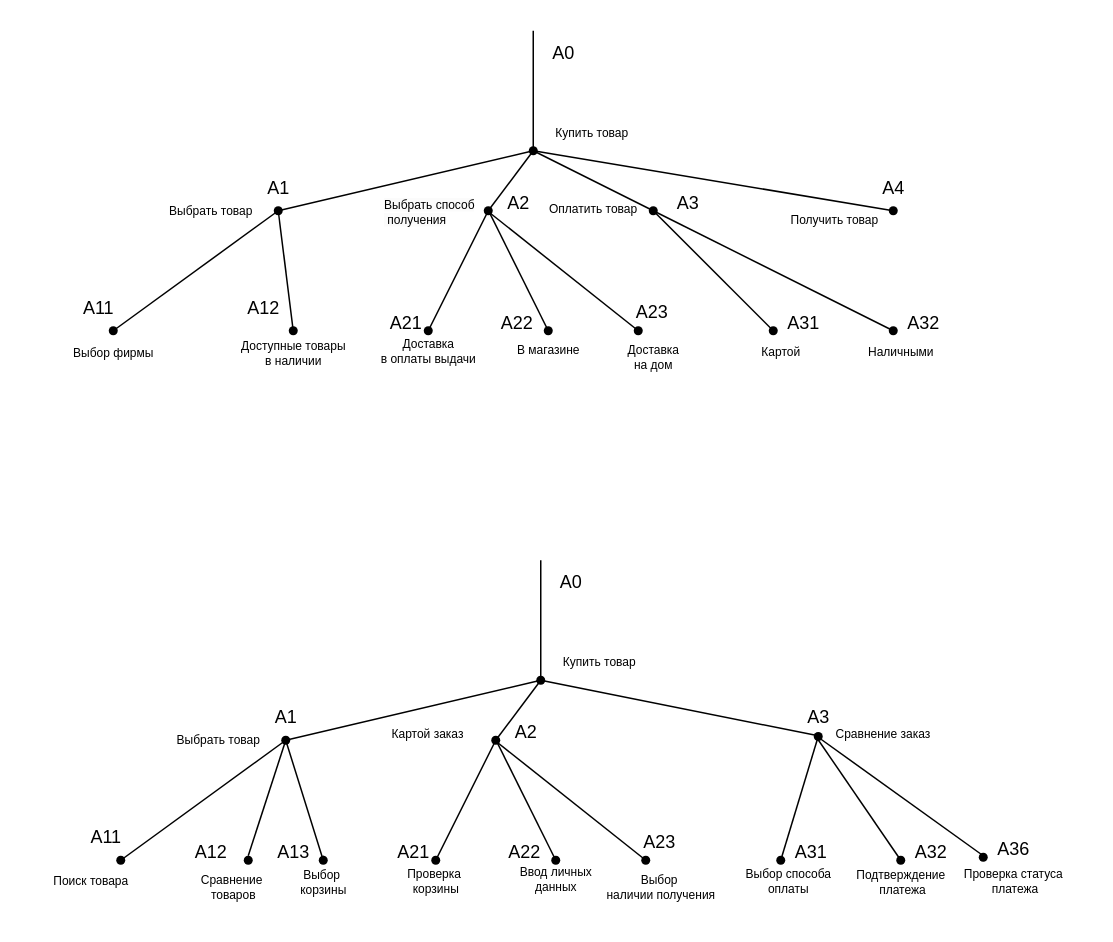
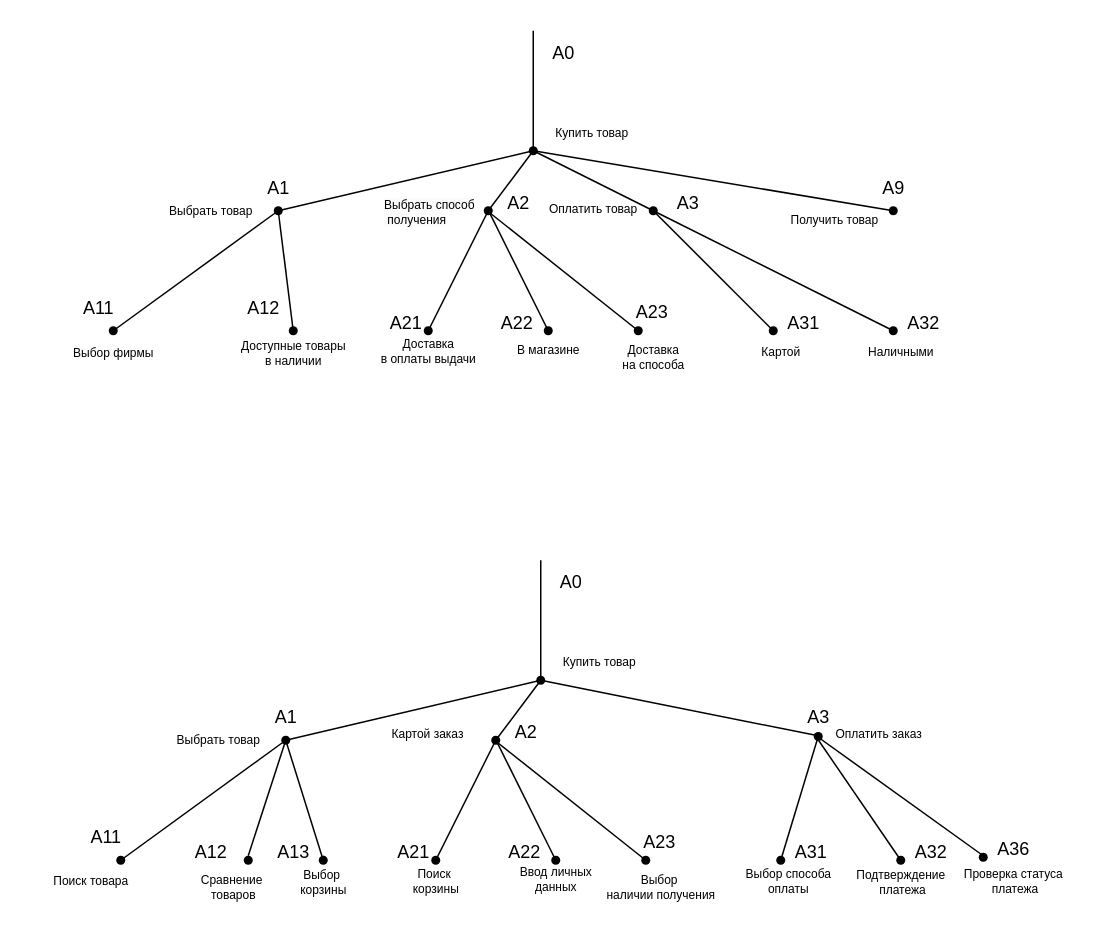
node "A4": label "A4" -> "A9"
node "Доставка на дом": label "Доставка на дом" -> "Доставка на способа"
node "Сравнение заказ": label "Сравнение заказ" -> "Оплатить заказ"
node "Проверка корзины": label "Проверка корзины" -> "Поиск корзины"
